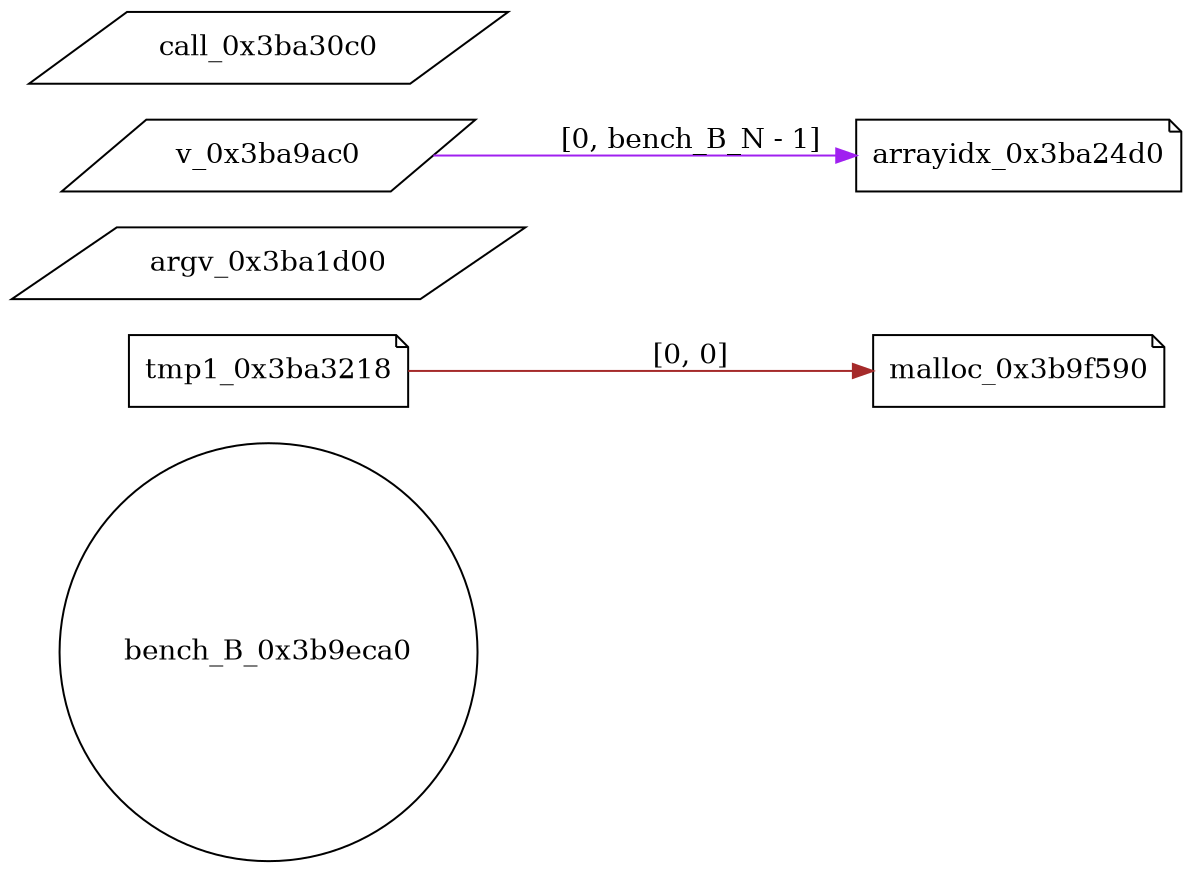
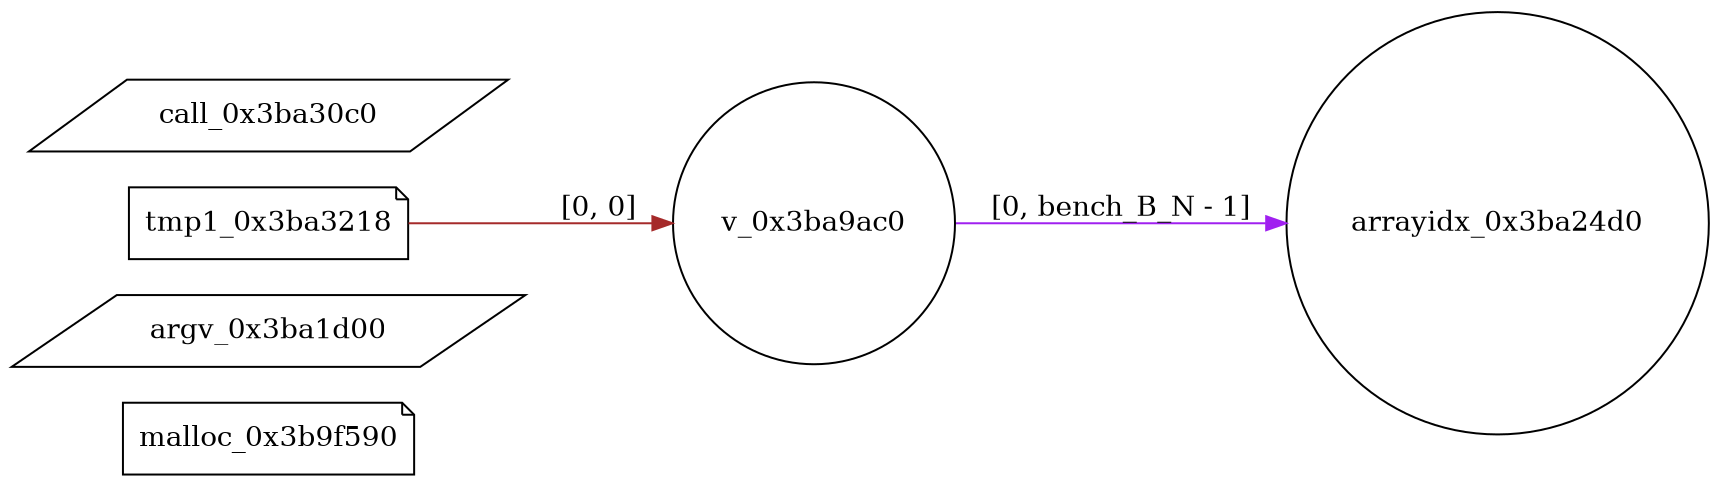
node "v_0x3ba9ac0": shape parallelogram -> circle
node "arrayidx_0x3ba24d0": shape note -> circle
edge "tmp1_0x3ba3218" -> "malloc_0x3b9f590": now "tmp1_0x3ba3218" -> "v_0x3ba9ac0"
node "bench_B_0x3b9eca0": removed
